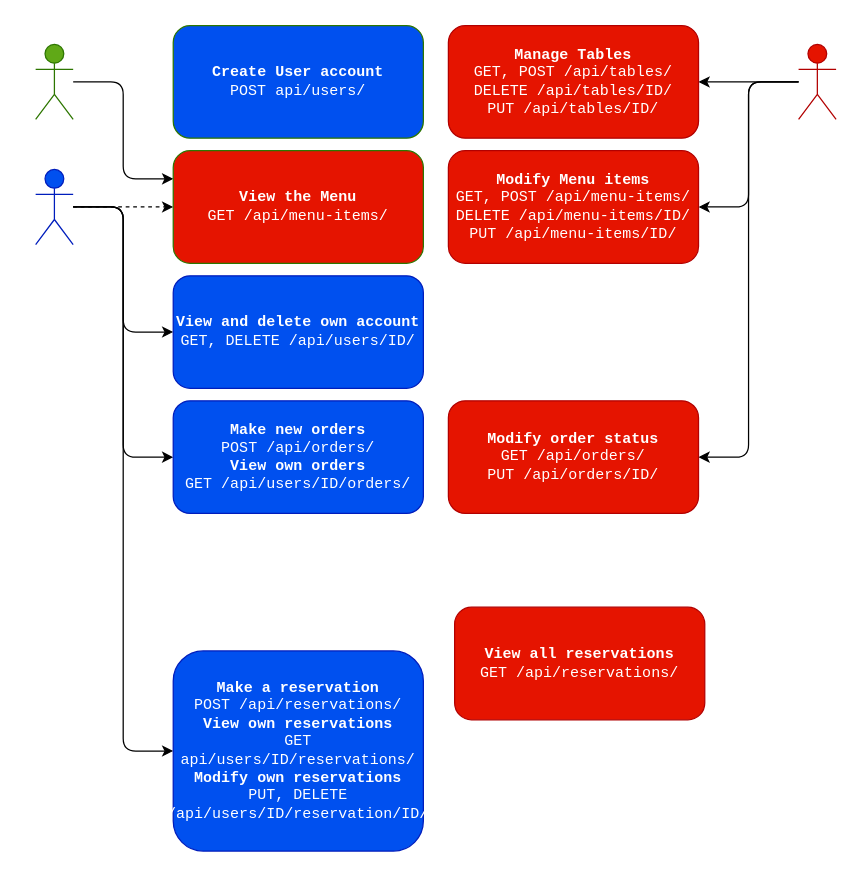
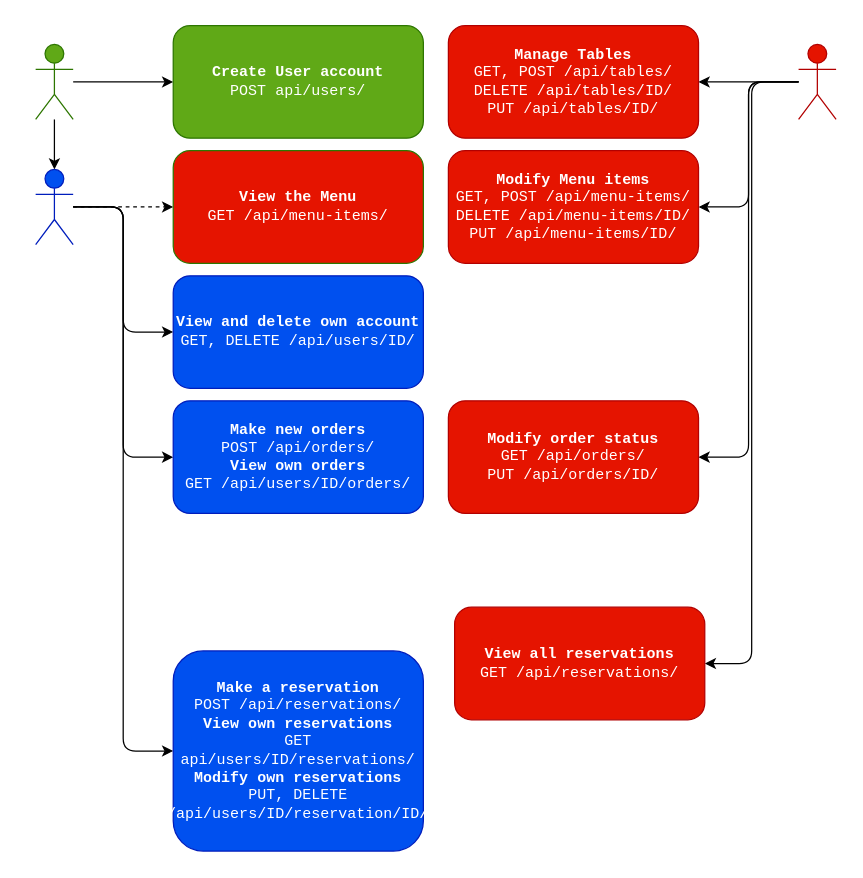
edge "Guest Logged" -> "Create User account POST api/users/": added
node "Create User account POST api/users/": fillcolor #0050ef -> #60a917
edge "Guest Logged" -> "View the Menu GET /api/menu-items/": now "Guest Logged" -> "Logged in User"
edge "Admin" -> "View all reservations GET /api/reservations/": added
